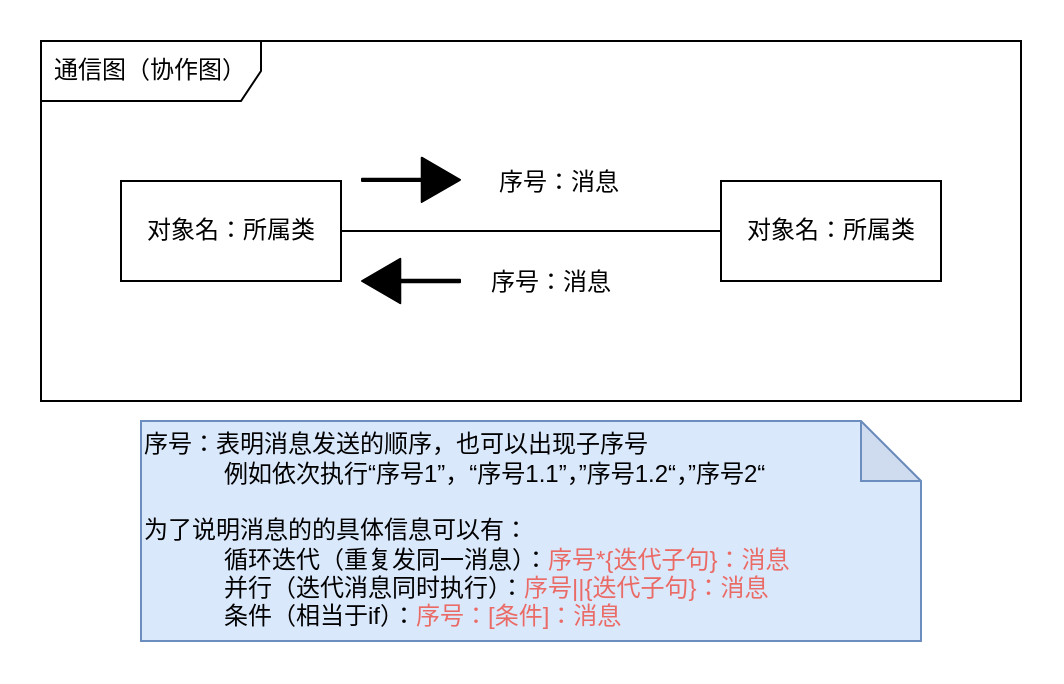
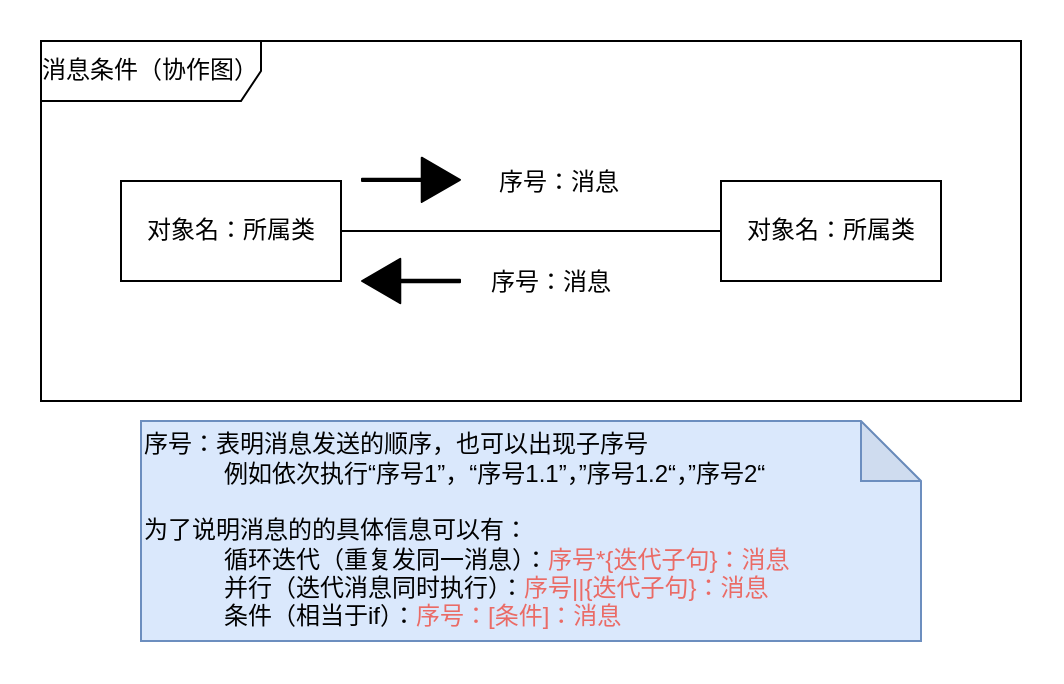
node "通信图（协作图）": label "通信图（协作图）" -> "消息条件（协作图）"
